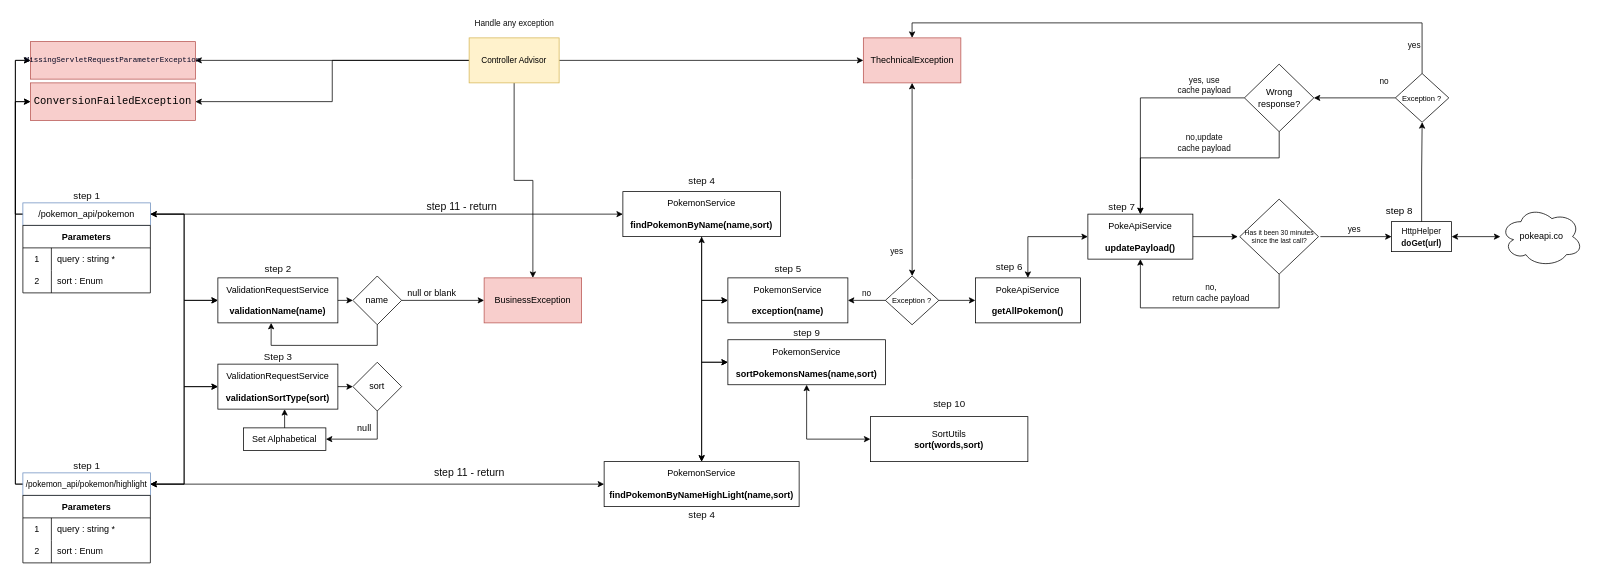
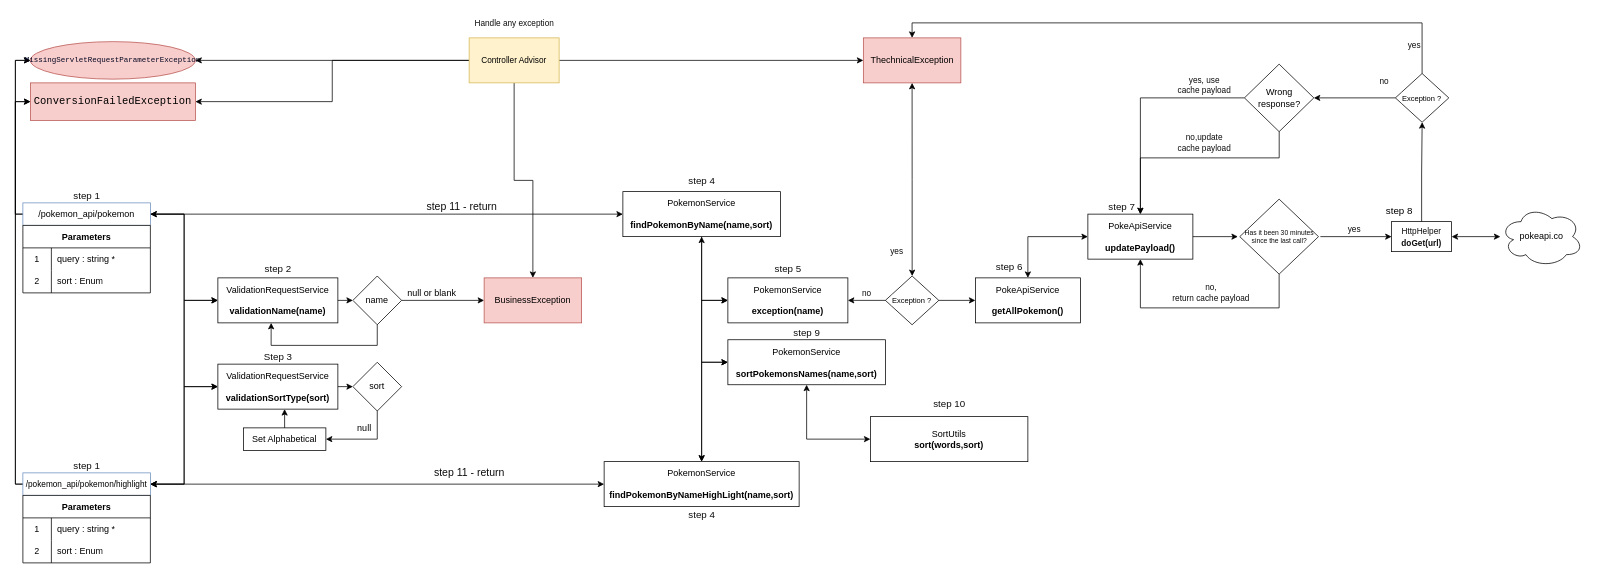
node "MissingServletRequestParameterException": shape rectangle -> ellipse
